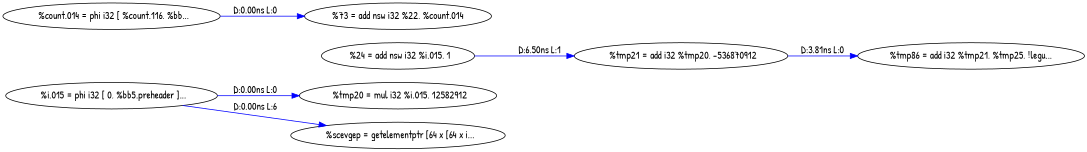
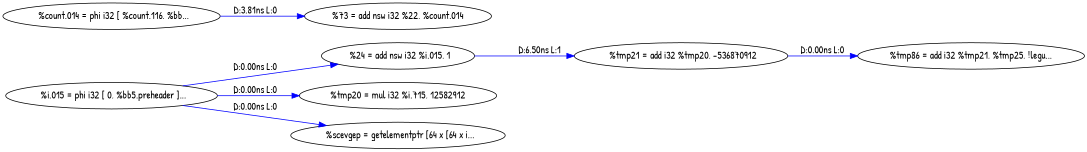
edge "%count.014 = phi i32 [ %count.116, %bb..." -> "%73 = add nsw i32 %22, %count.014": label "D:0.00ns L:0" -> "D:3.81ns L:0"
edge "%tmp21 = add i32 %tmp20, -536870912" -> "%tmp86 = add i32 %tmp21, %tmp25, !legu...": label "D:3.81ns L:0" -> "D:0.00ns L:0"
edge "%i.015 = phi i32 [ 0, %bb5.preheader ]..." -> "%24 = add nsw i32 %i.015, 1": added, label "D:0.00ns L:0"
node "%tmp20 = mul i32 %i.015, 12582912": label "%tmp20 = mul i32 %i.015, 12582912" -> "%tmp20 = mul i32 %i.715, 12582912"
edge "%i.015 = phi i32 [ 0, %bb5.preheader ]..." -> "%scevgep = getelementptr [64 x [64 x i...": label "D:0.00ns L:6" -> "D:0.00ns L:0"
